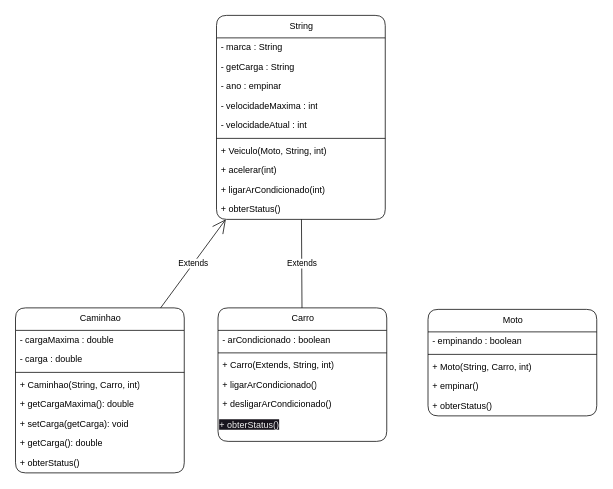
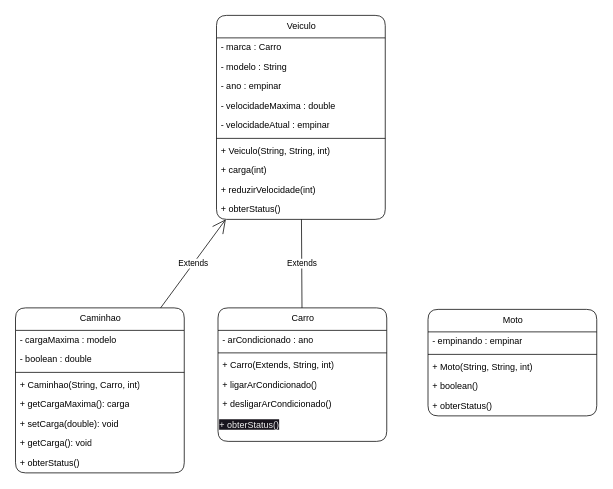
node "String": label "String" -> "Veiculo"
node "- marca : String": label "- marca : String" -> "- marca : Carro"
node "- getCarga : String": label "- getCarga : String" -> "- modelo : String"
node "- velocidadeMaxima : int": label "- velocidadeMaxima : int" -> "- velocidadeMaxima : double"
node "- velocidadeAtual : int": label "- velocidadeAtual : int" -> "- velocidadeAtual : empinar"
node "+ Veiculo(Moto, String, int)": label "+ Veiculo(Moto, String, int)" -> "+ Veiculo(String, String, int)"
node "+ acelerar(int)": label "+ acelerar(int)" -> "+ carga(int)"
node "+ ligarArCondicionado(int)": label "+ ligarArCondicionado(int)" -> "+ reduzirVelocidade(int)"
node "- cargaMaxima : double": label "- cargaMaxima : double" -> "- cargaMaxima : modelo"
node "- arCondicionado : boolean": label "- arCondicionado : boolean" -> "- arCondicionado : ano"
node "- empinando : boolean": label "- empinando : boolean" -> "- empinando : empinar"
node "- carga : double": label "- carga : double" -> "- boolean : double"
node "+ Moto(String, Carro, int)": label "+ Moto(String, Carro, int)" -> "+ Moto(String, String, int)"
node "+ empinar()": label "+ empinar()" -> "+ boolean()"
node "+ getCargaMaxima(): double": label "+ getCargaMaxima(): double" -> "+ getCargaMaxima(): carga"
node "+ setCarga(getCarga): void": label "+ setCarga(getCarga): void" -> "+ setCarga(double): void"
node "+ getCarga(): double": label "+ getCarga(): double" -> "+ getCarga(): void"
